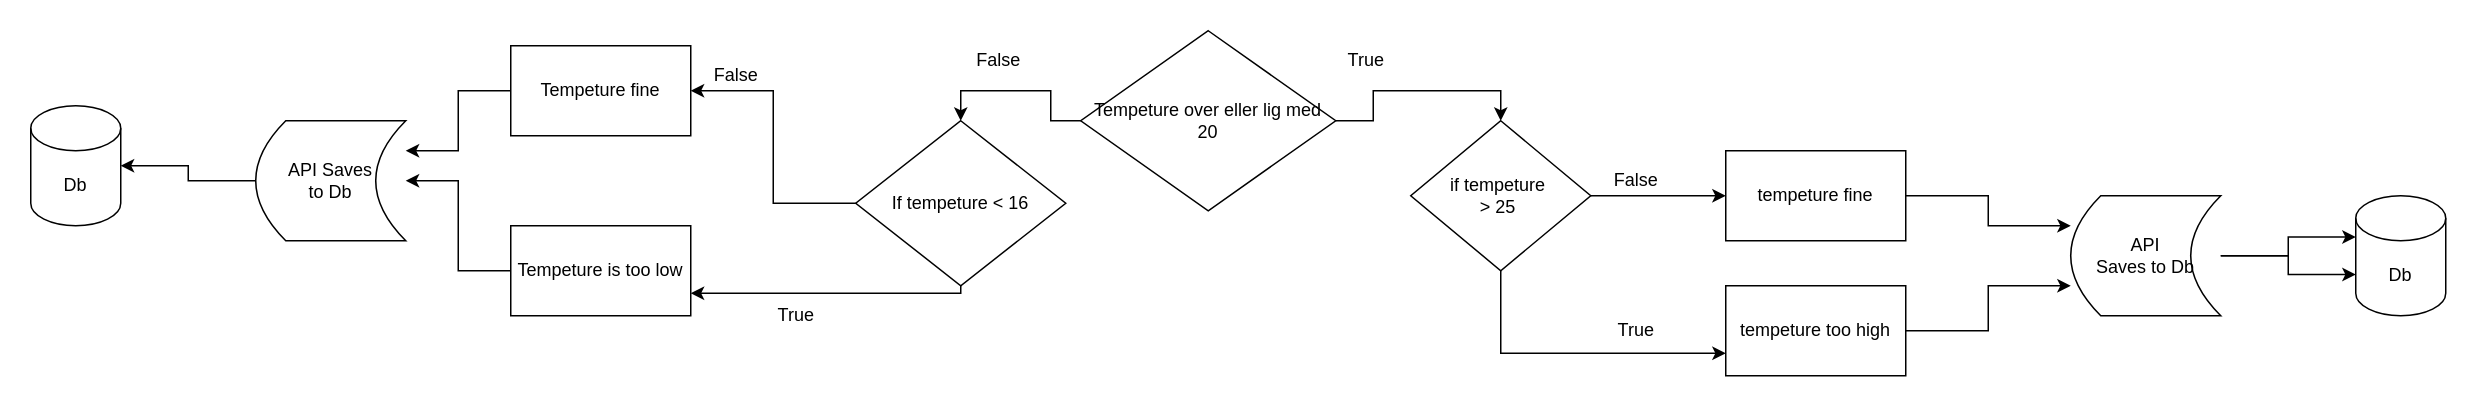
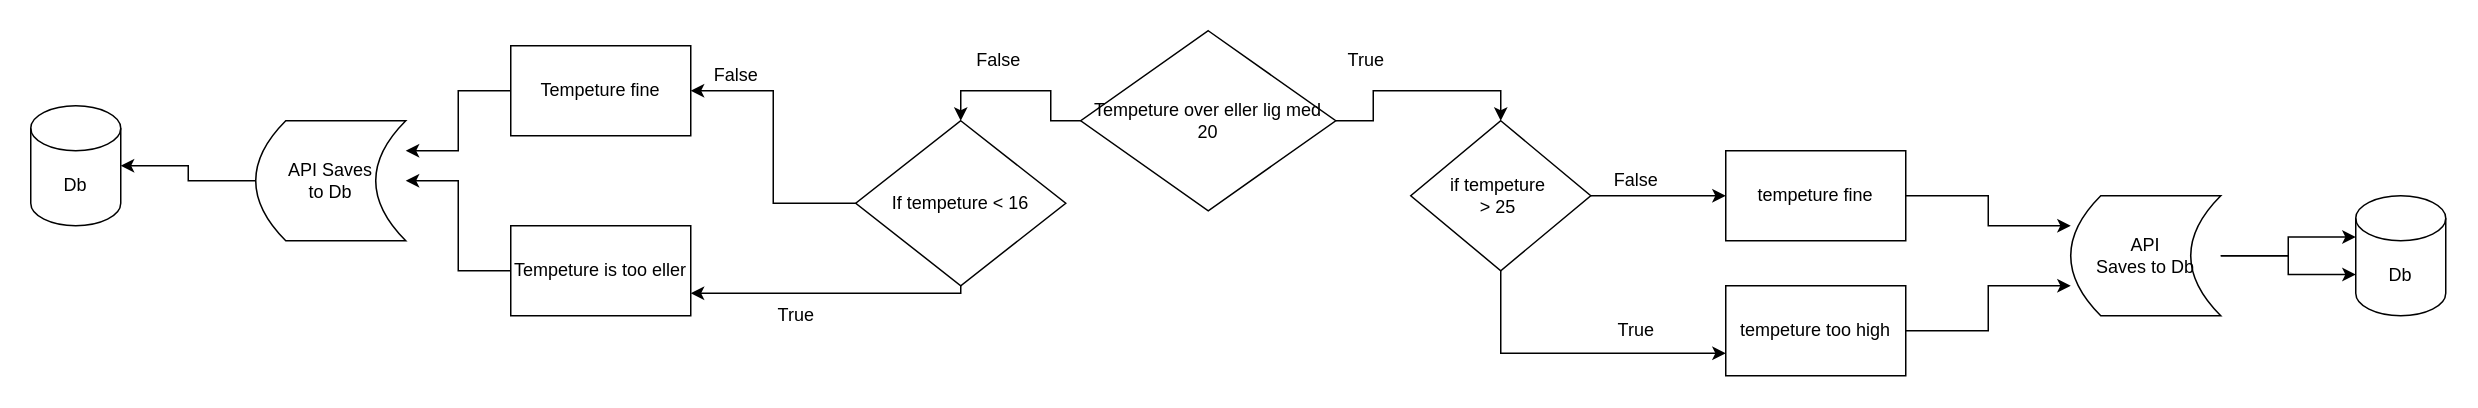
node "Tempeture is too low": label "Tempeture is too low" -> "Tempeture is too eller"
